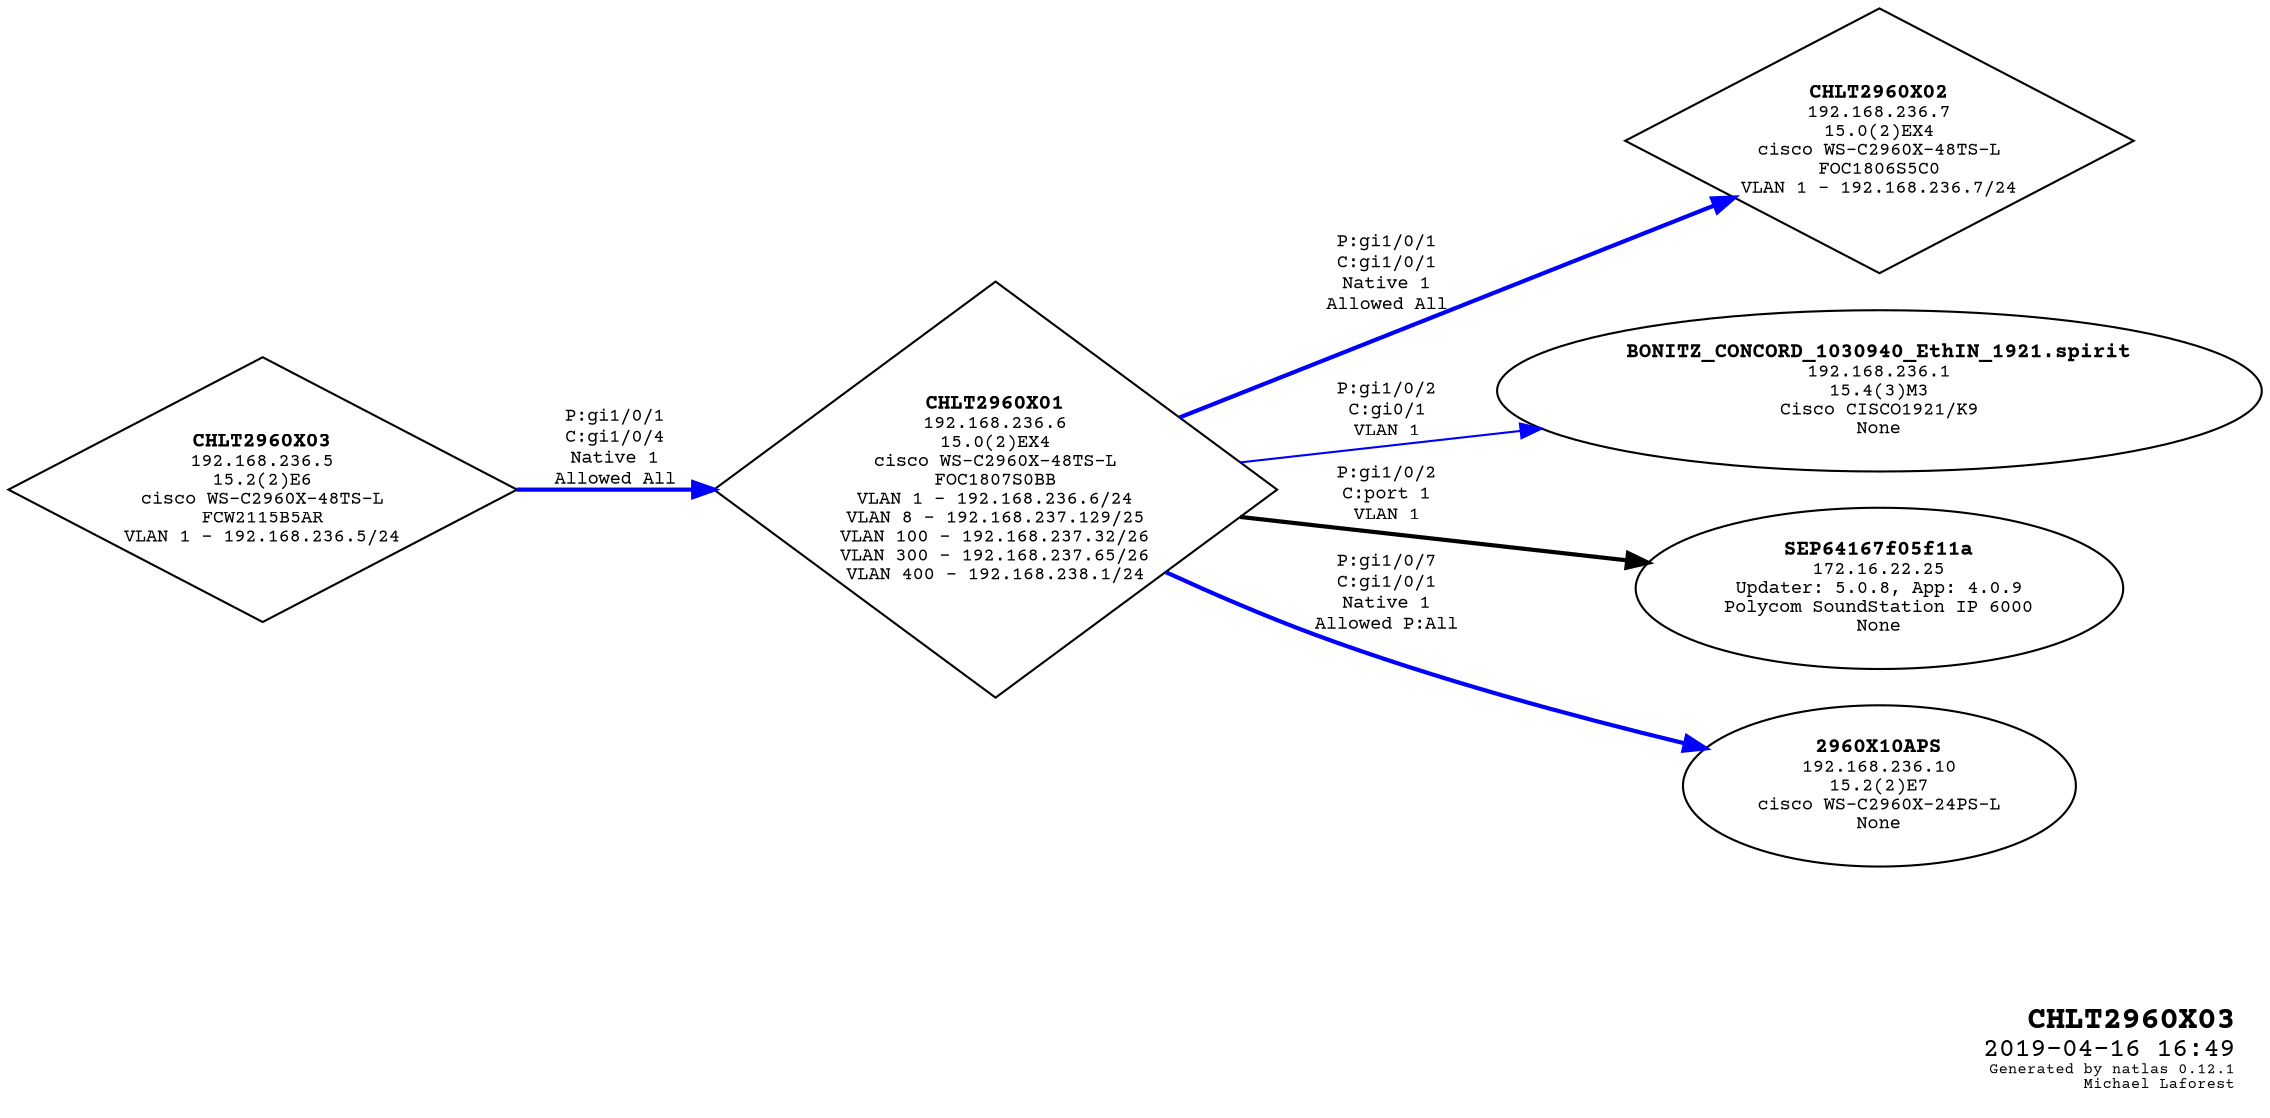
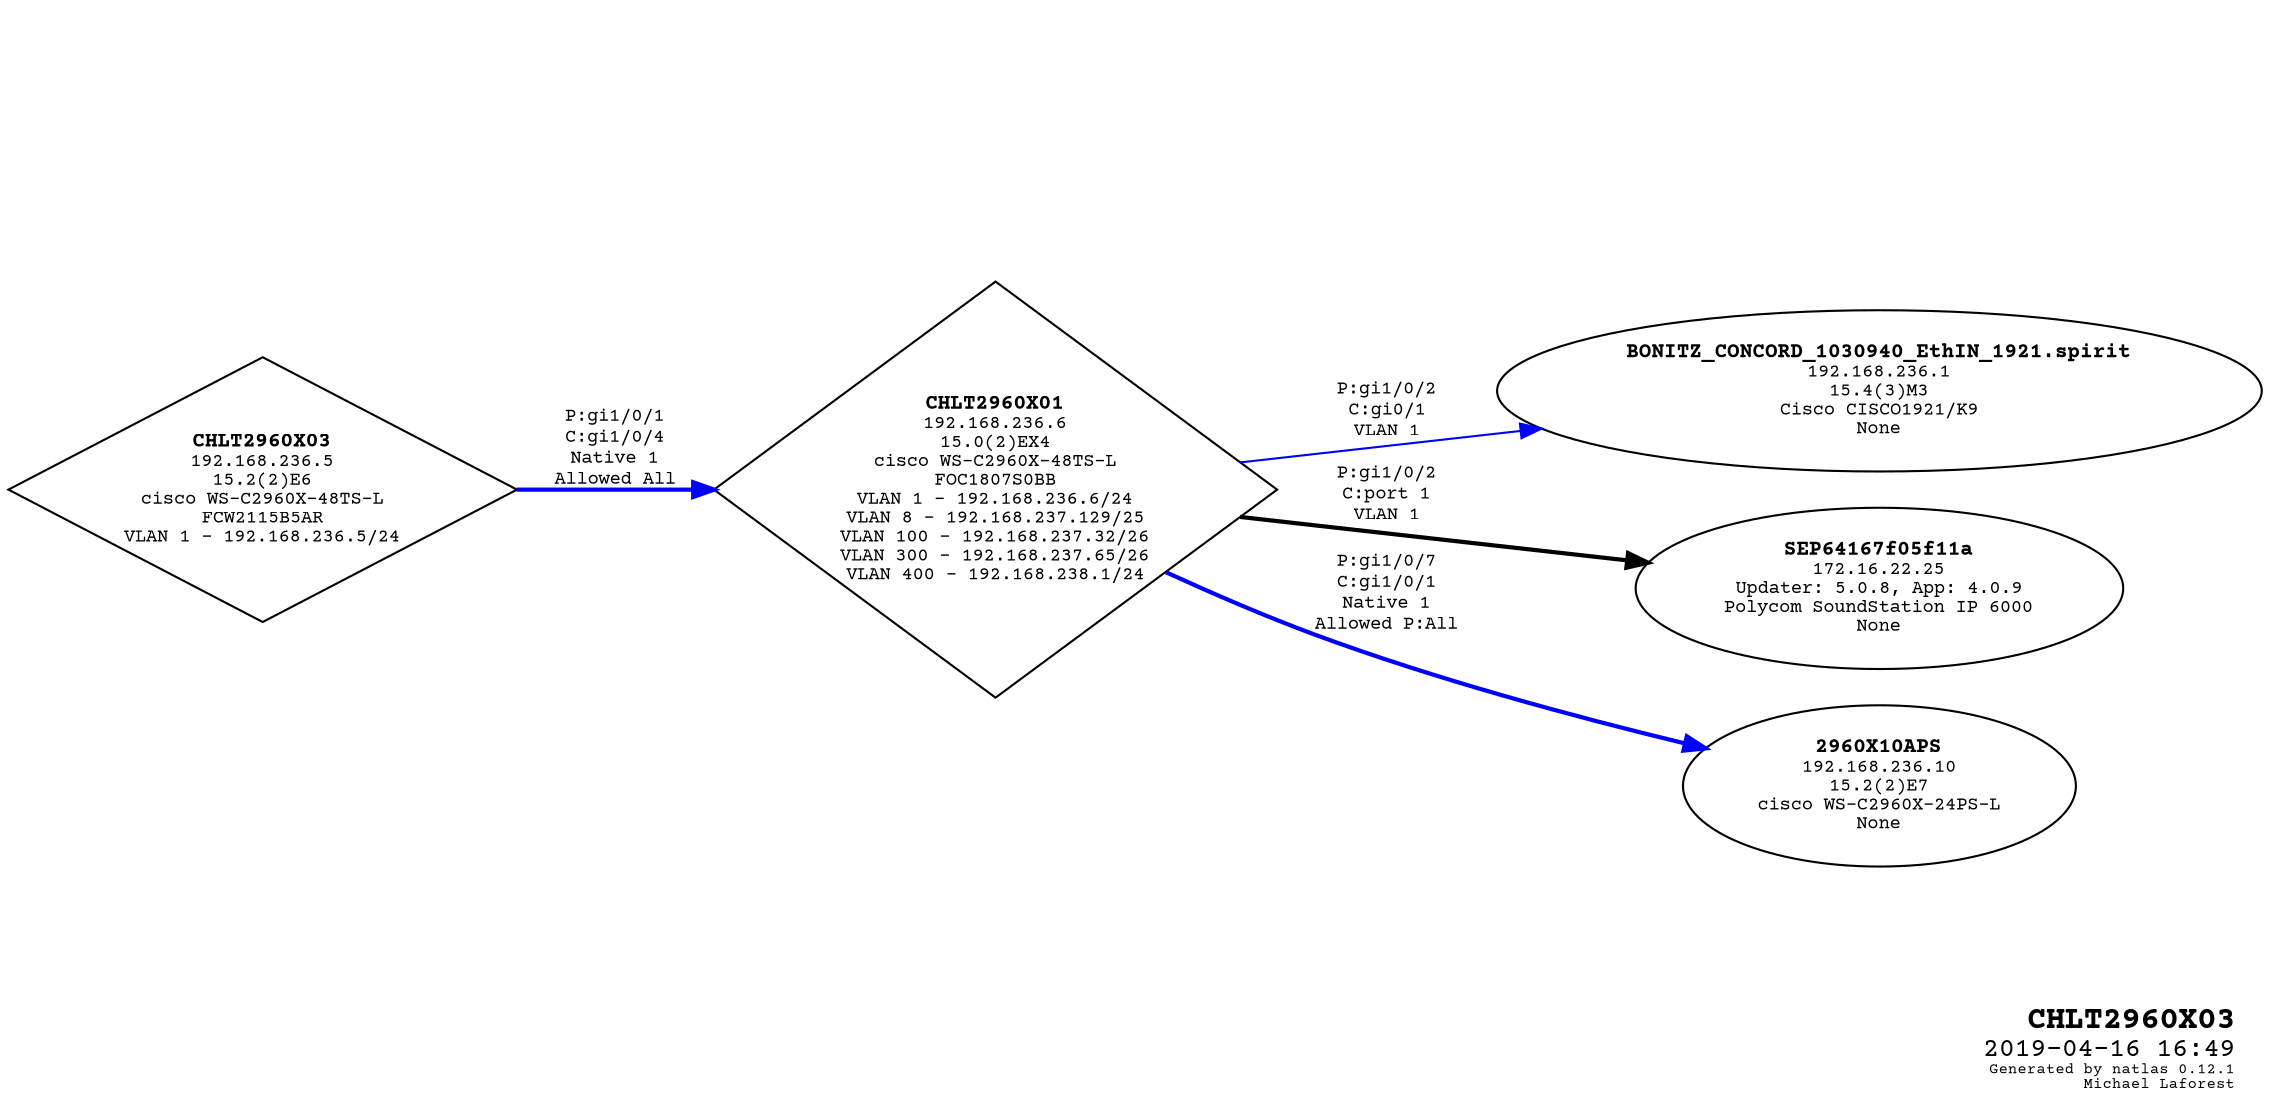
node "CHLT2960X02": removed
